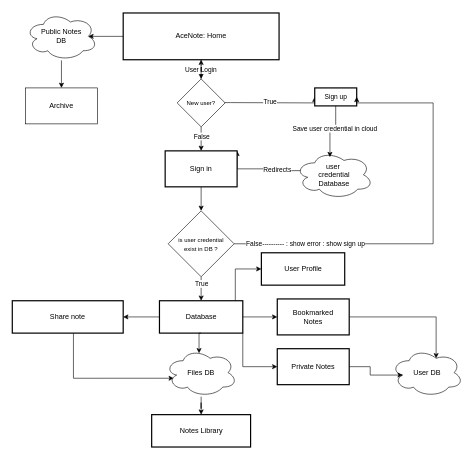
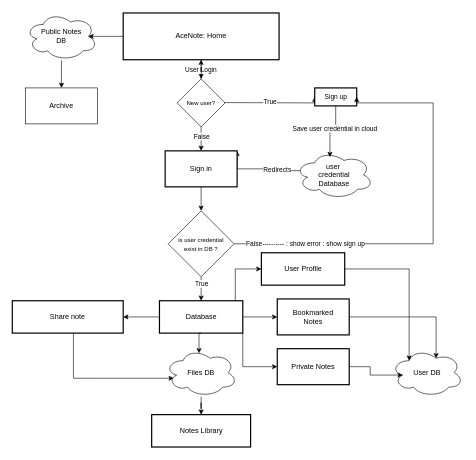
edge "User Profile" -> "User DB": added
